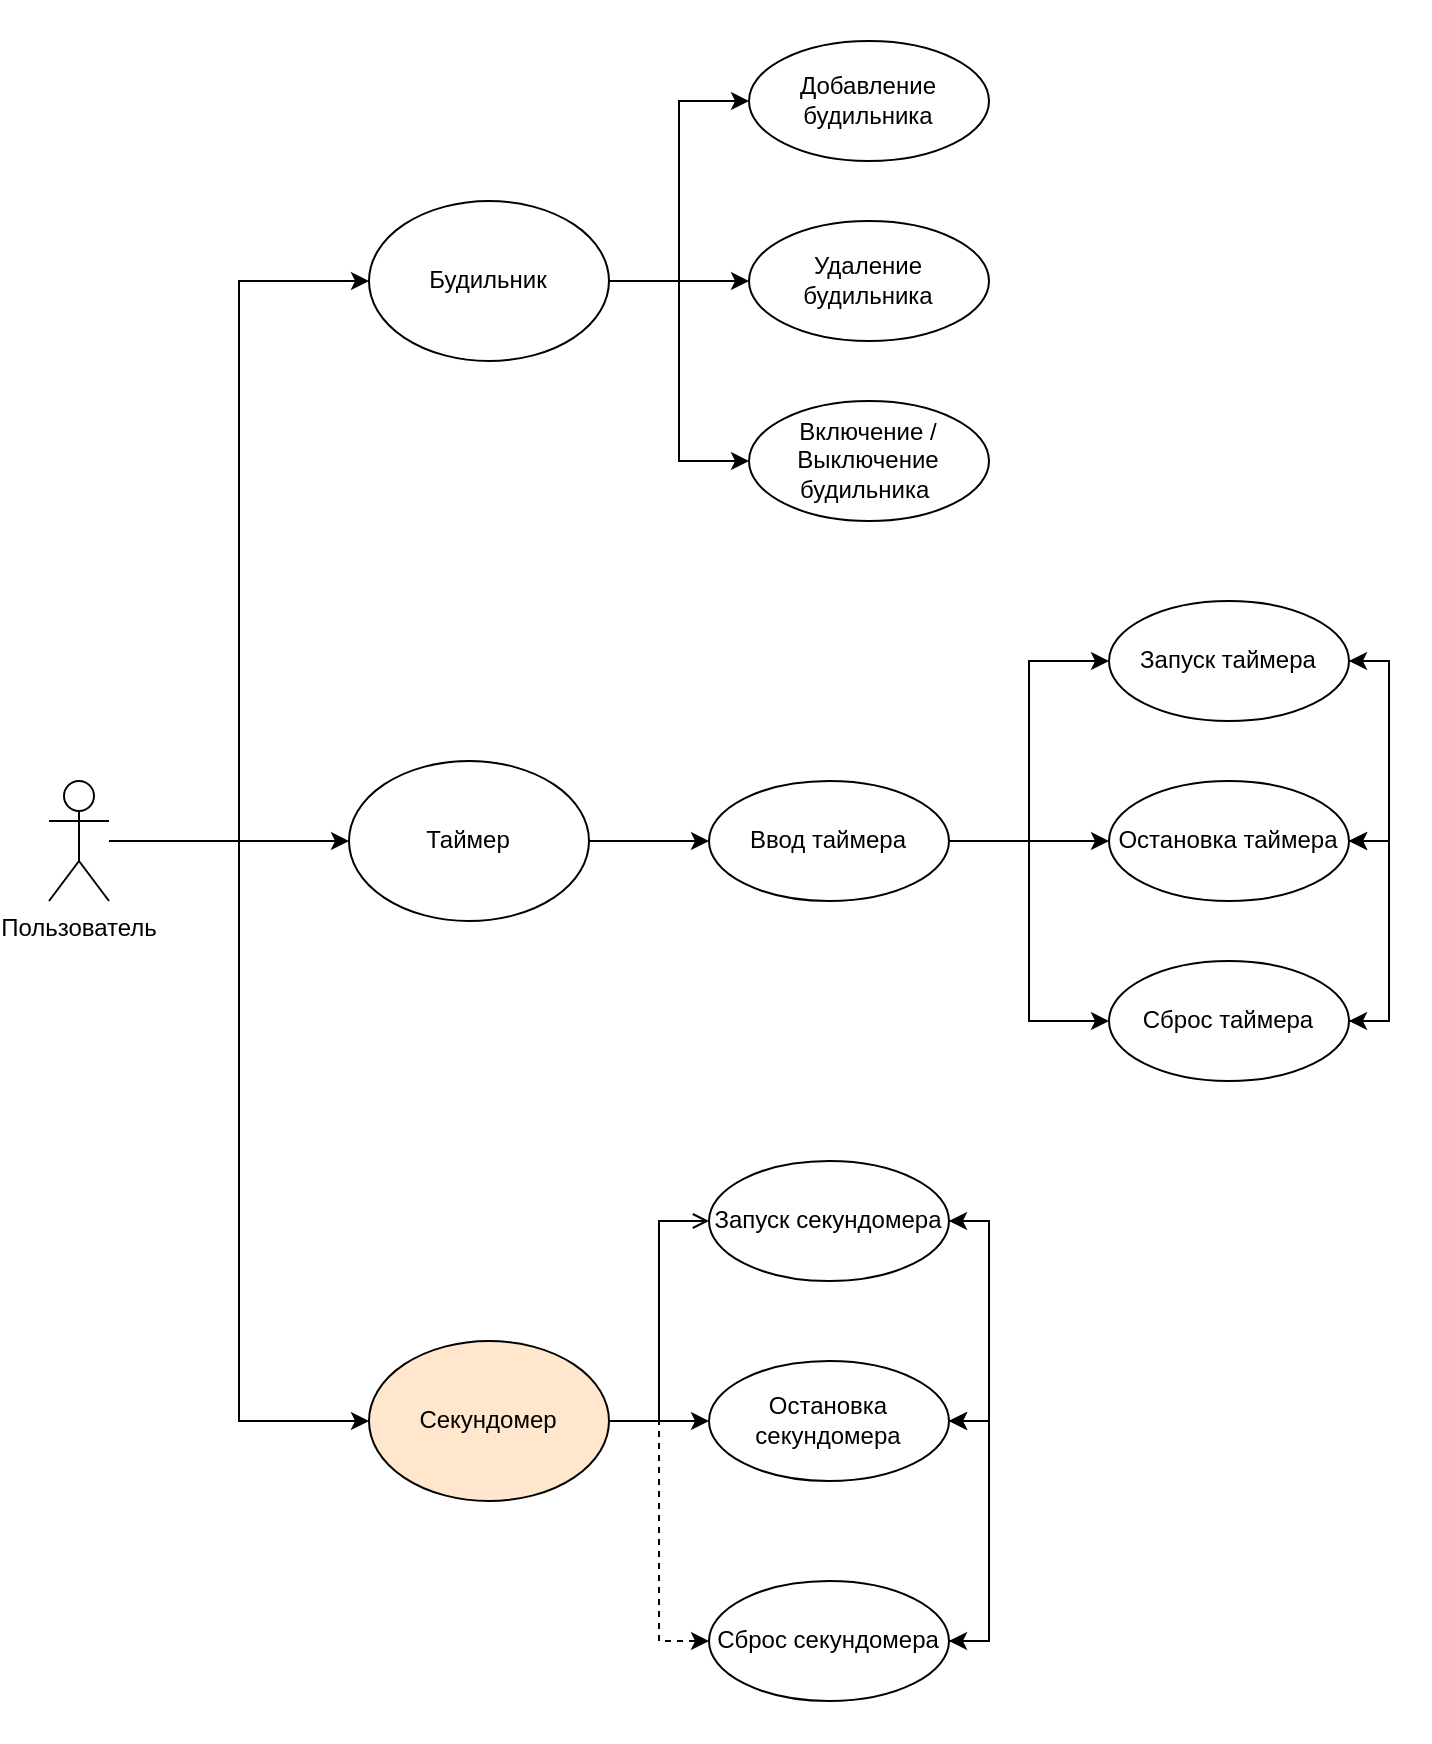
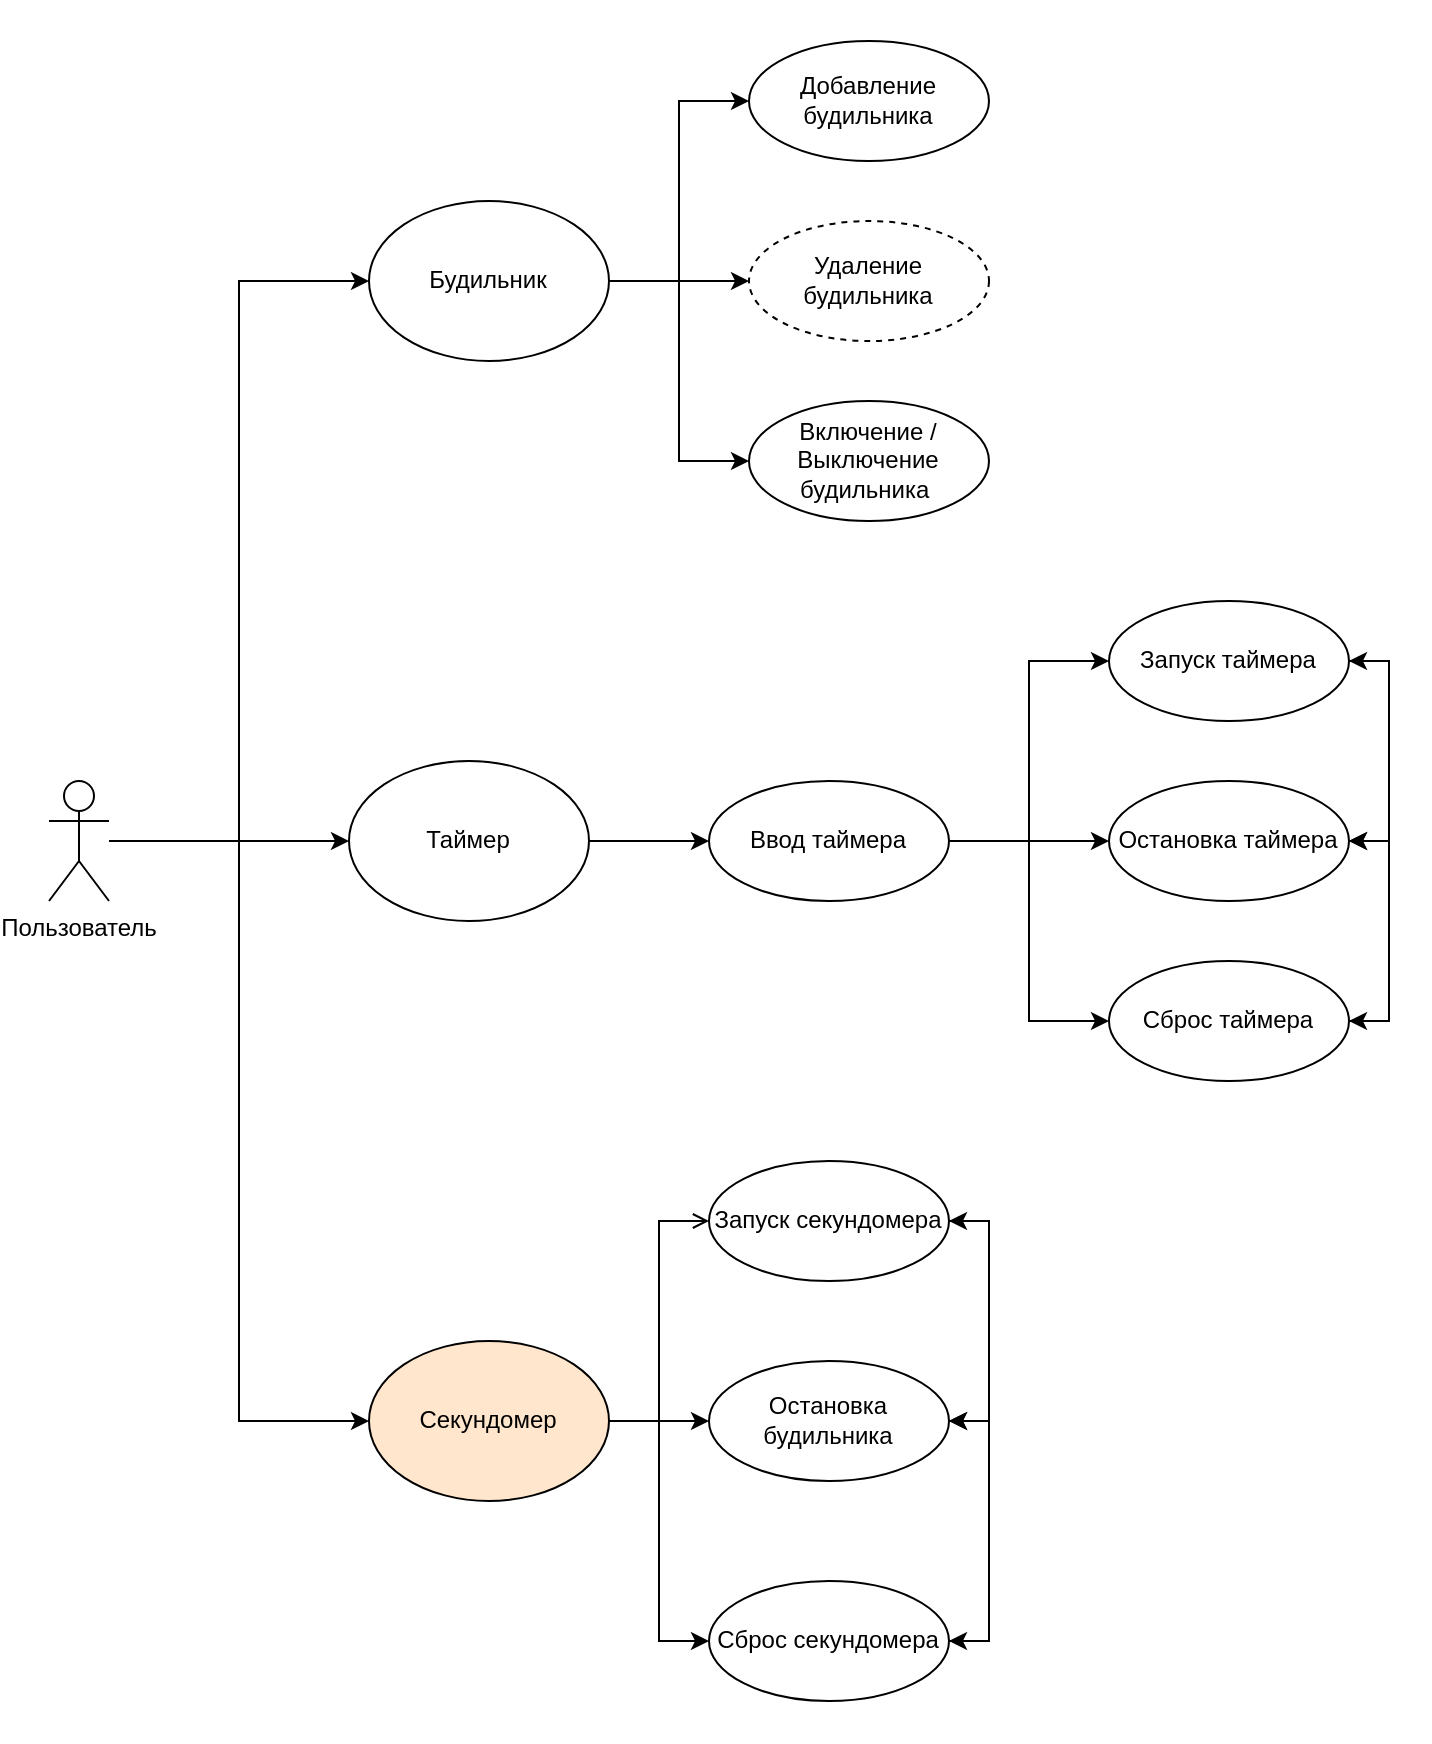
node "Удаление будильника": style solid -> dashed
node "Остановка секундомера": label "Остановка секундомера" -> "Остановка будильника"
edge "Секундомер" -> "Сброс секундомера": style dashed -> solid
